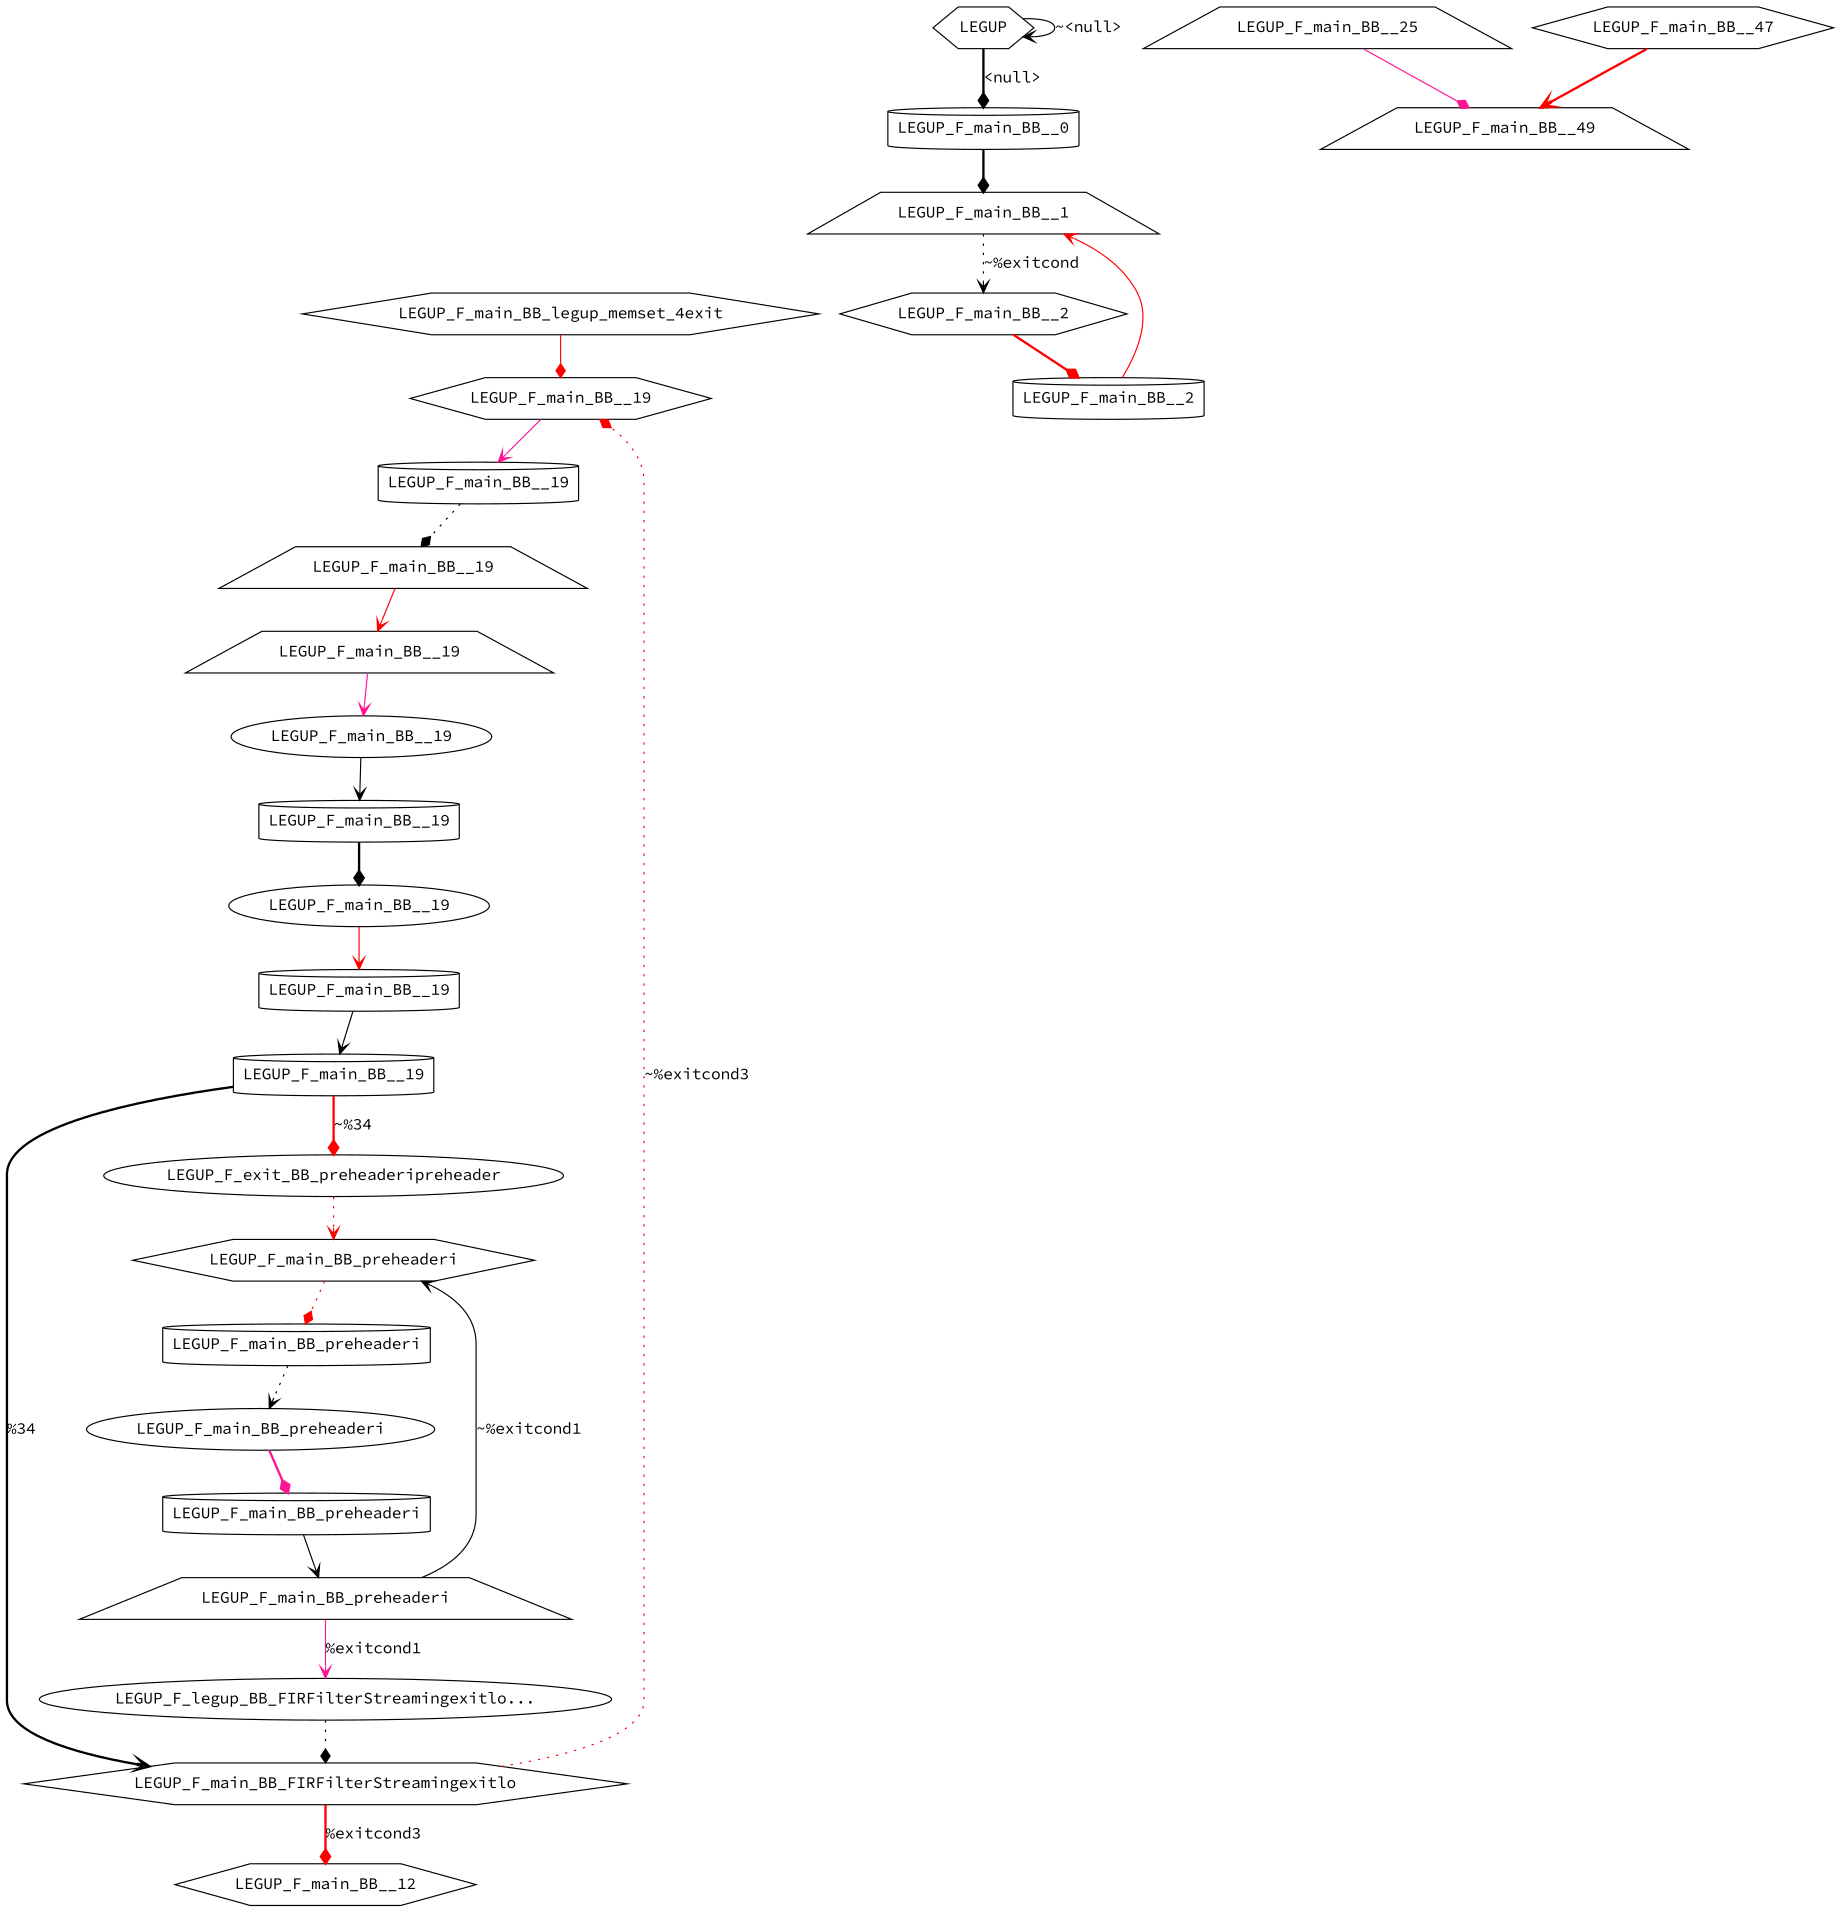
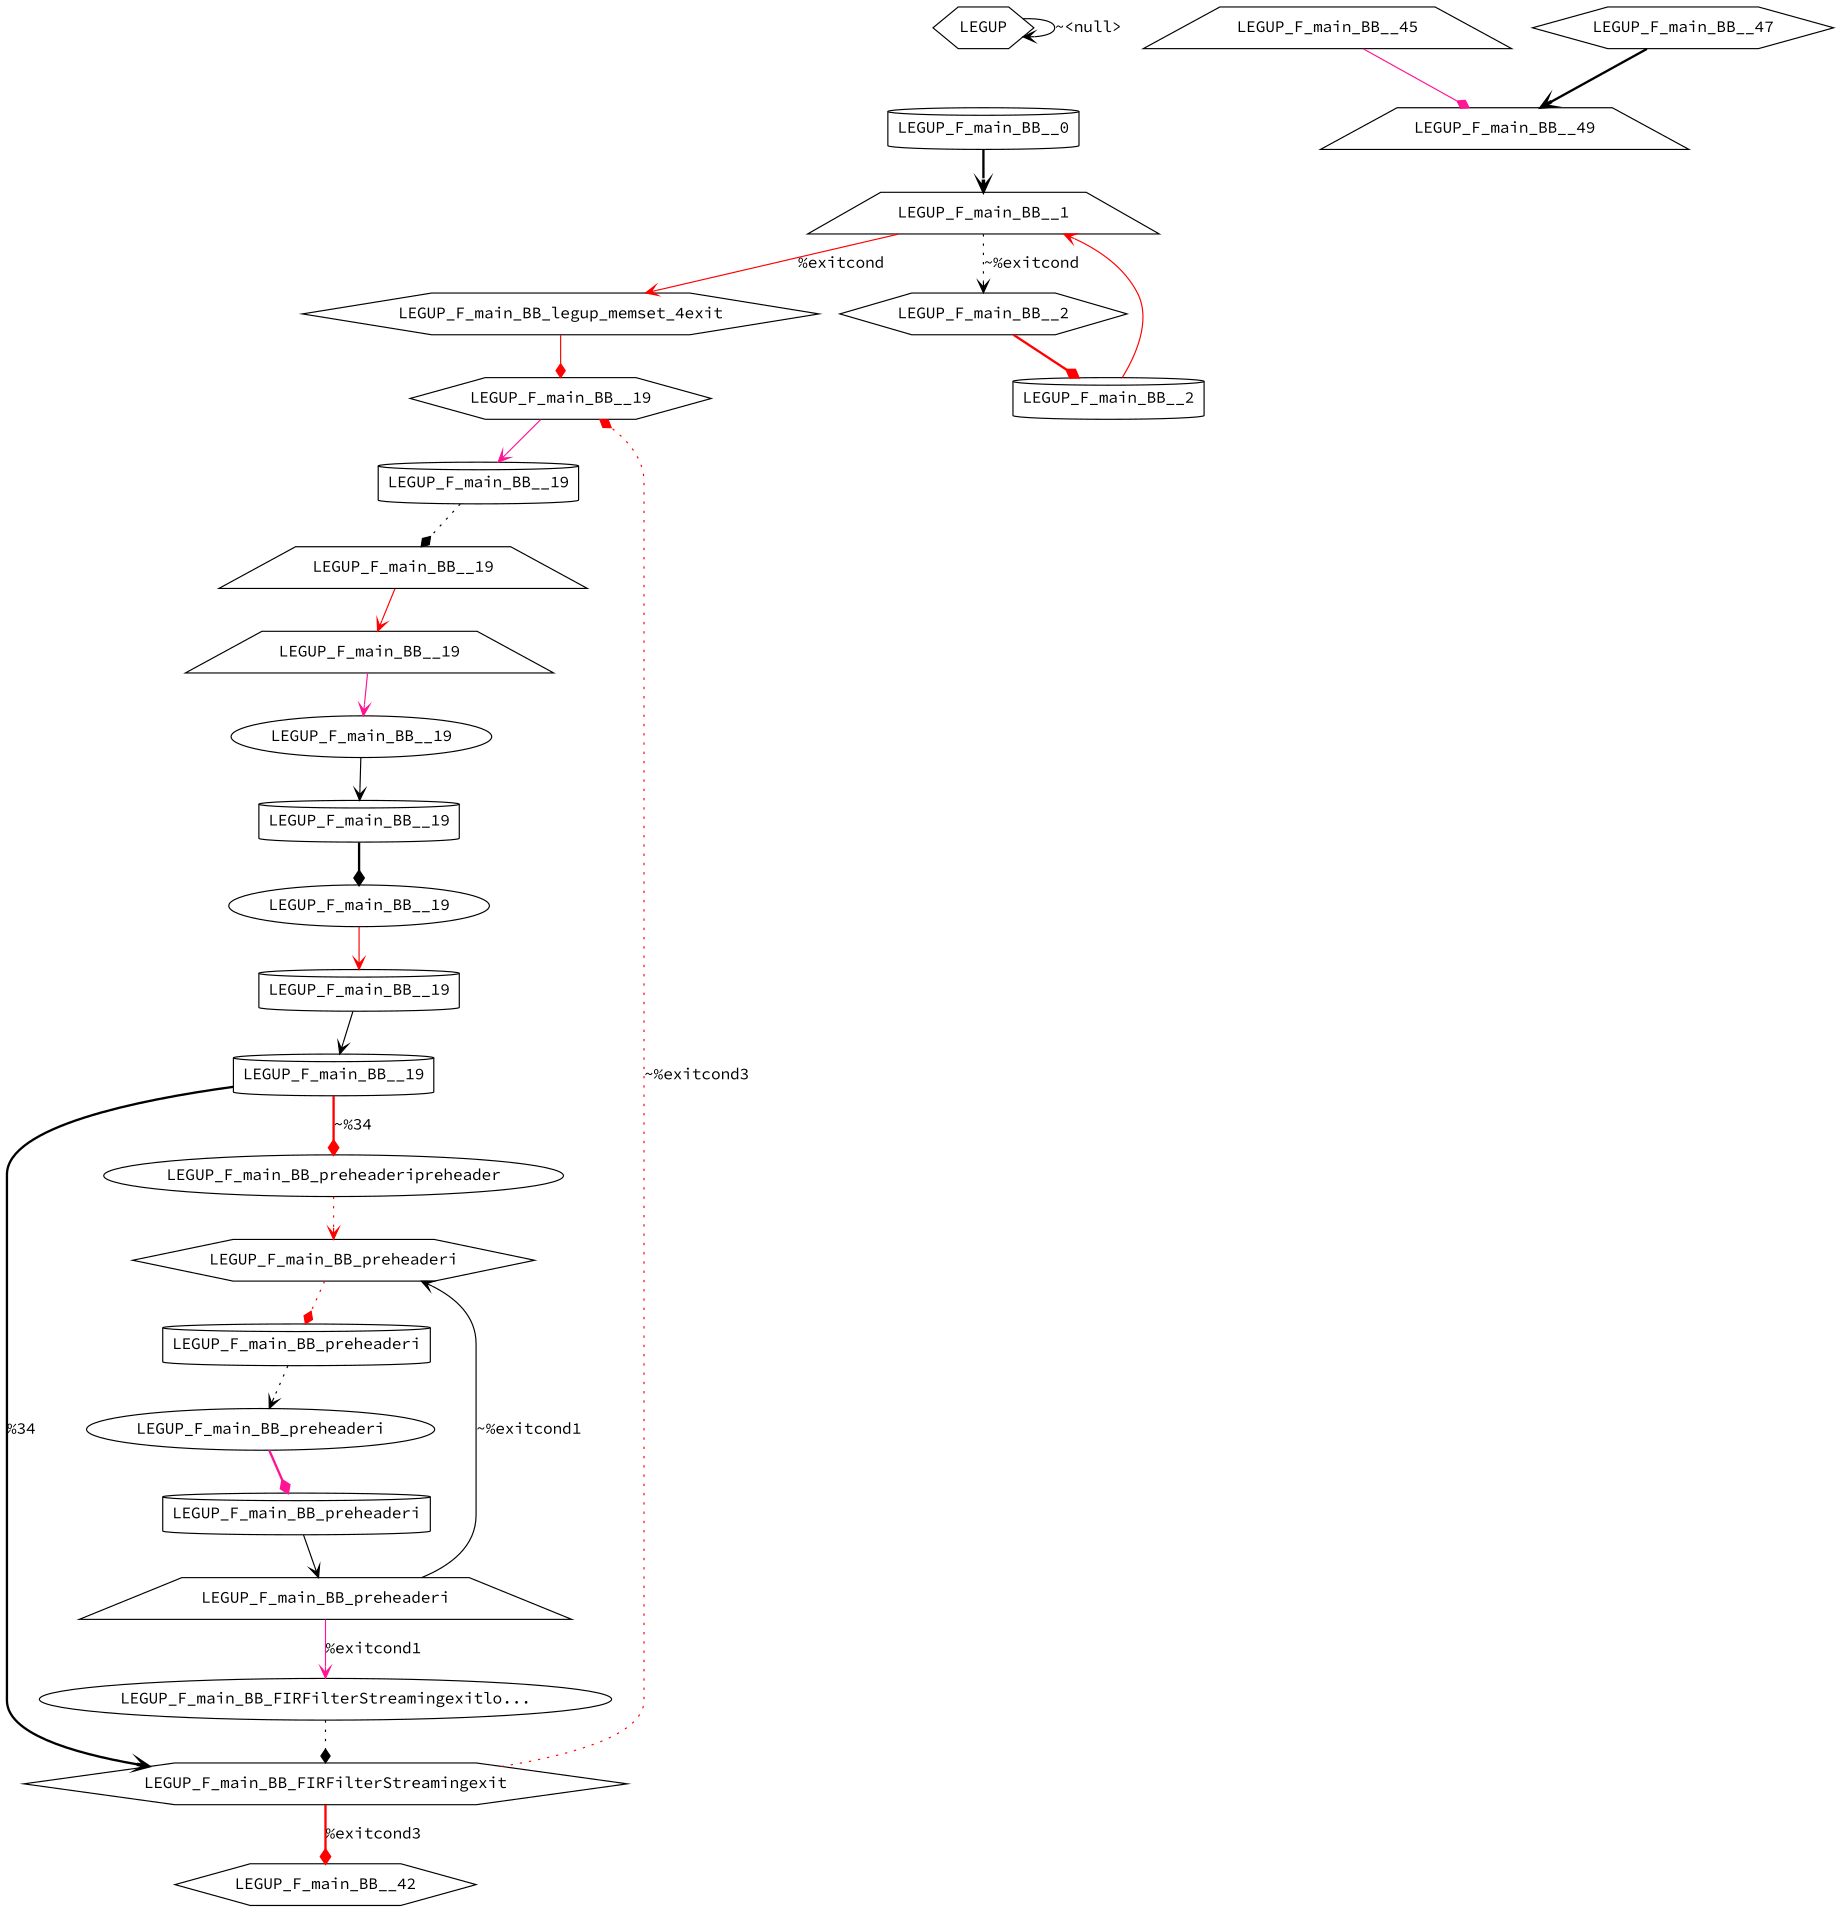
node "LEGUP_F_main_BB__25": label "LEGUP_F_main_BB__25" -> "LEGUP_F_main_BB__45"
edge "LEGUP" -> "LEGUP_F_main_BB__0": removed, label "<null>"
edge "LEGUP_F_main_BB__47" -> "LEGUP_F_main_BB__49": color red -> black
edge "LEGUP_F_main_BB__0" -> "LEGUP_F_main_BB__1": arrowhead diamond -> vee
edge "LEGUP_F_main_BB__1" -> "LEGUP_F_main_BB_legup_memset_4exit": added, label "%exitcond"
node "LEGUP_F_exit_BB_preheaderipreheader": label "LEGUP_F_exit_BB_preheaderipreheader" -> "LEGUP_F_main_BB_preheaderipreheader"
node "LEGUP_F_legup_BB_FIRFilterStreamingexitlo...": label "LEGUP_F_legup_BB_FIRFilterStreamingexitlo..." -> "LEGUP_F_main_BB_FIRFilterStreamingexitlo..."
node "LEGUP_F_main_BB_FIRFilterStreamingexitlo": label "LEGUP_F_main_BB_FIRFilterStreamingexitlo" -> "LEGUP_F_main_BB_FIRFilterStreamingexit"
node "LEGUP_F_main_BB__12": label "LEGUP_F_main_BB__12" -> "LEGUP_F_main_BB__42"
